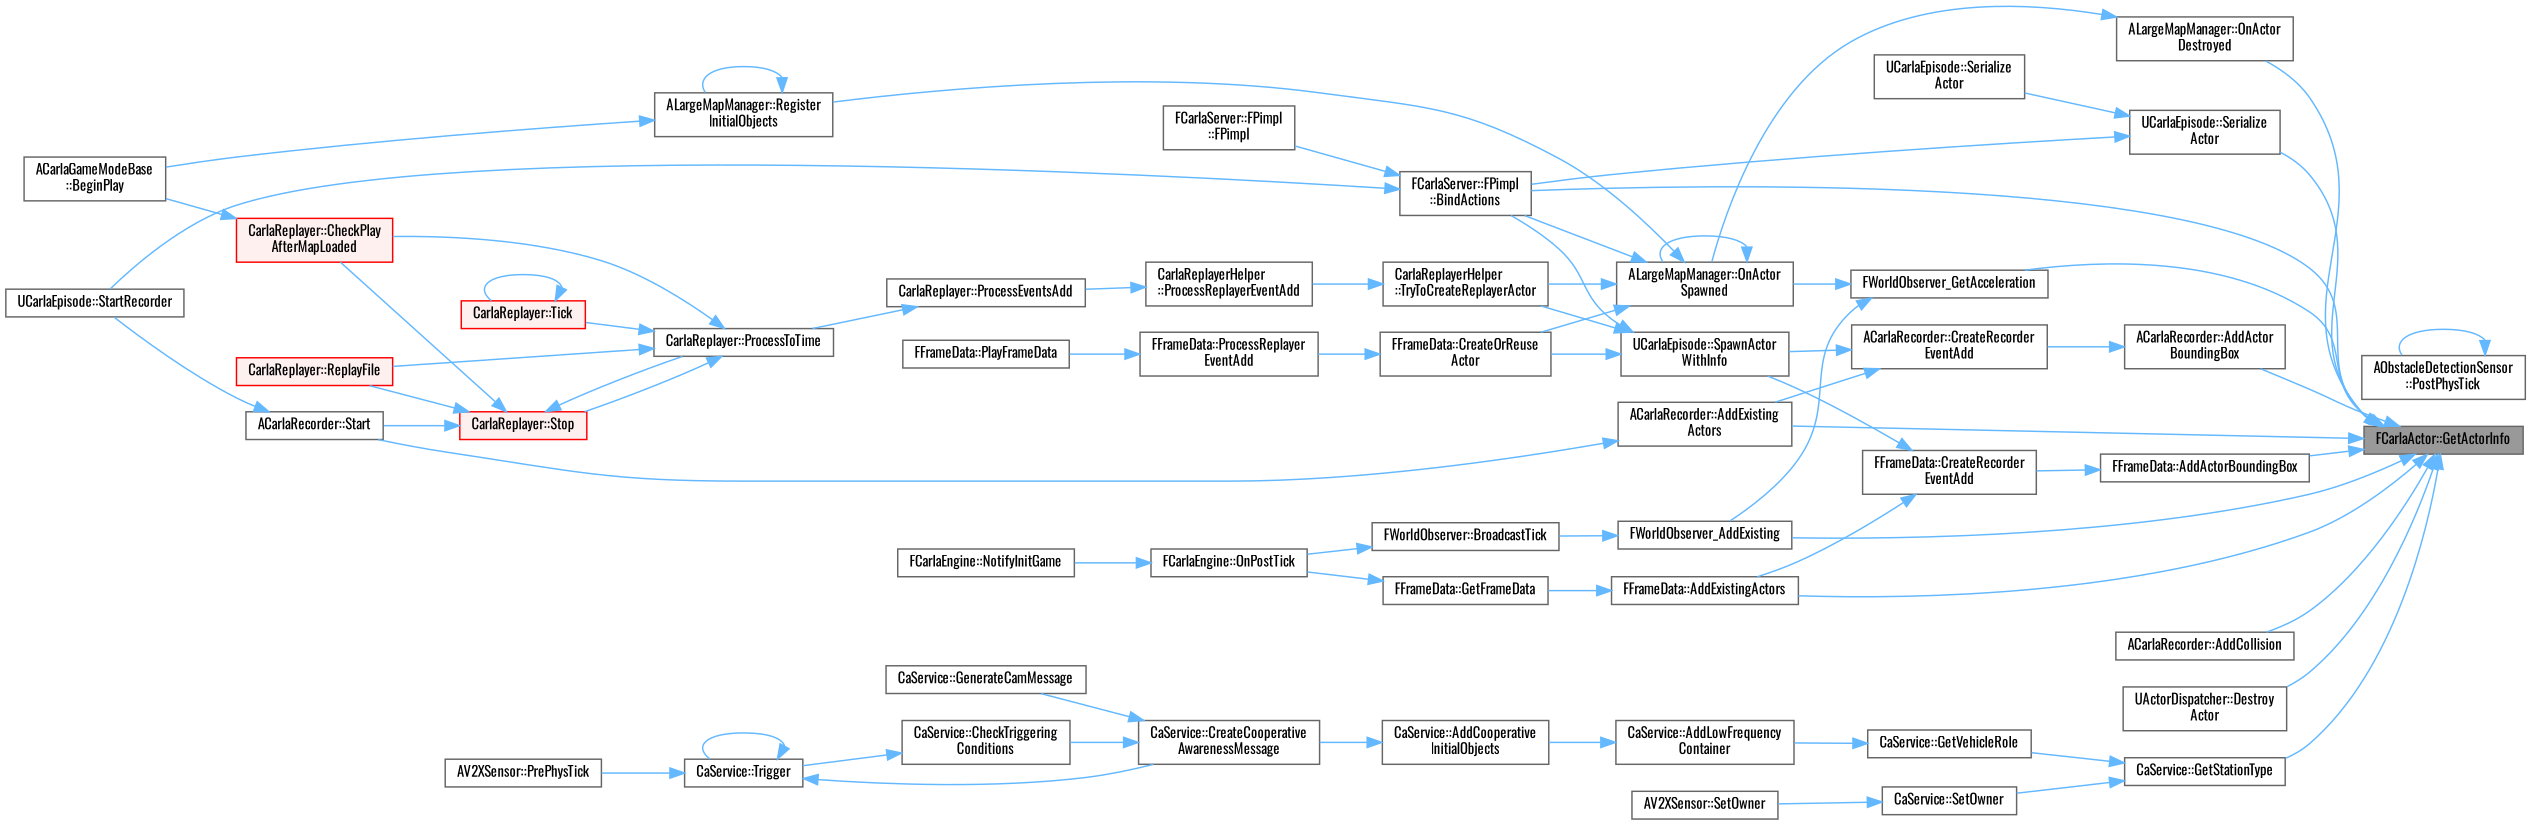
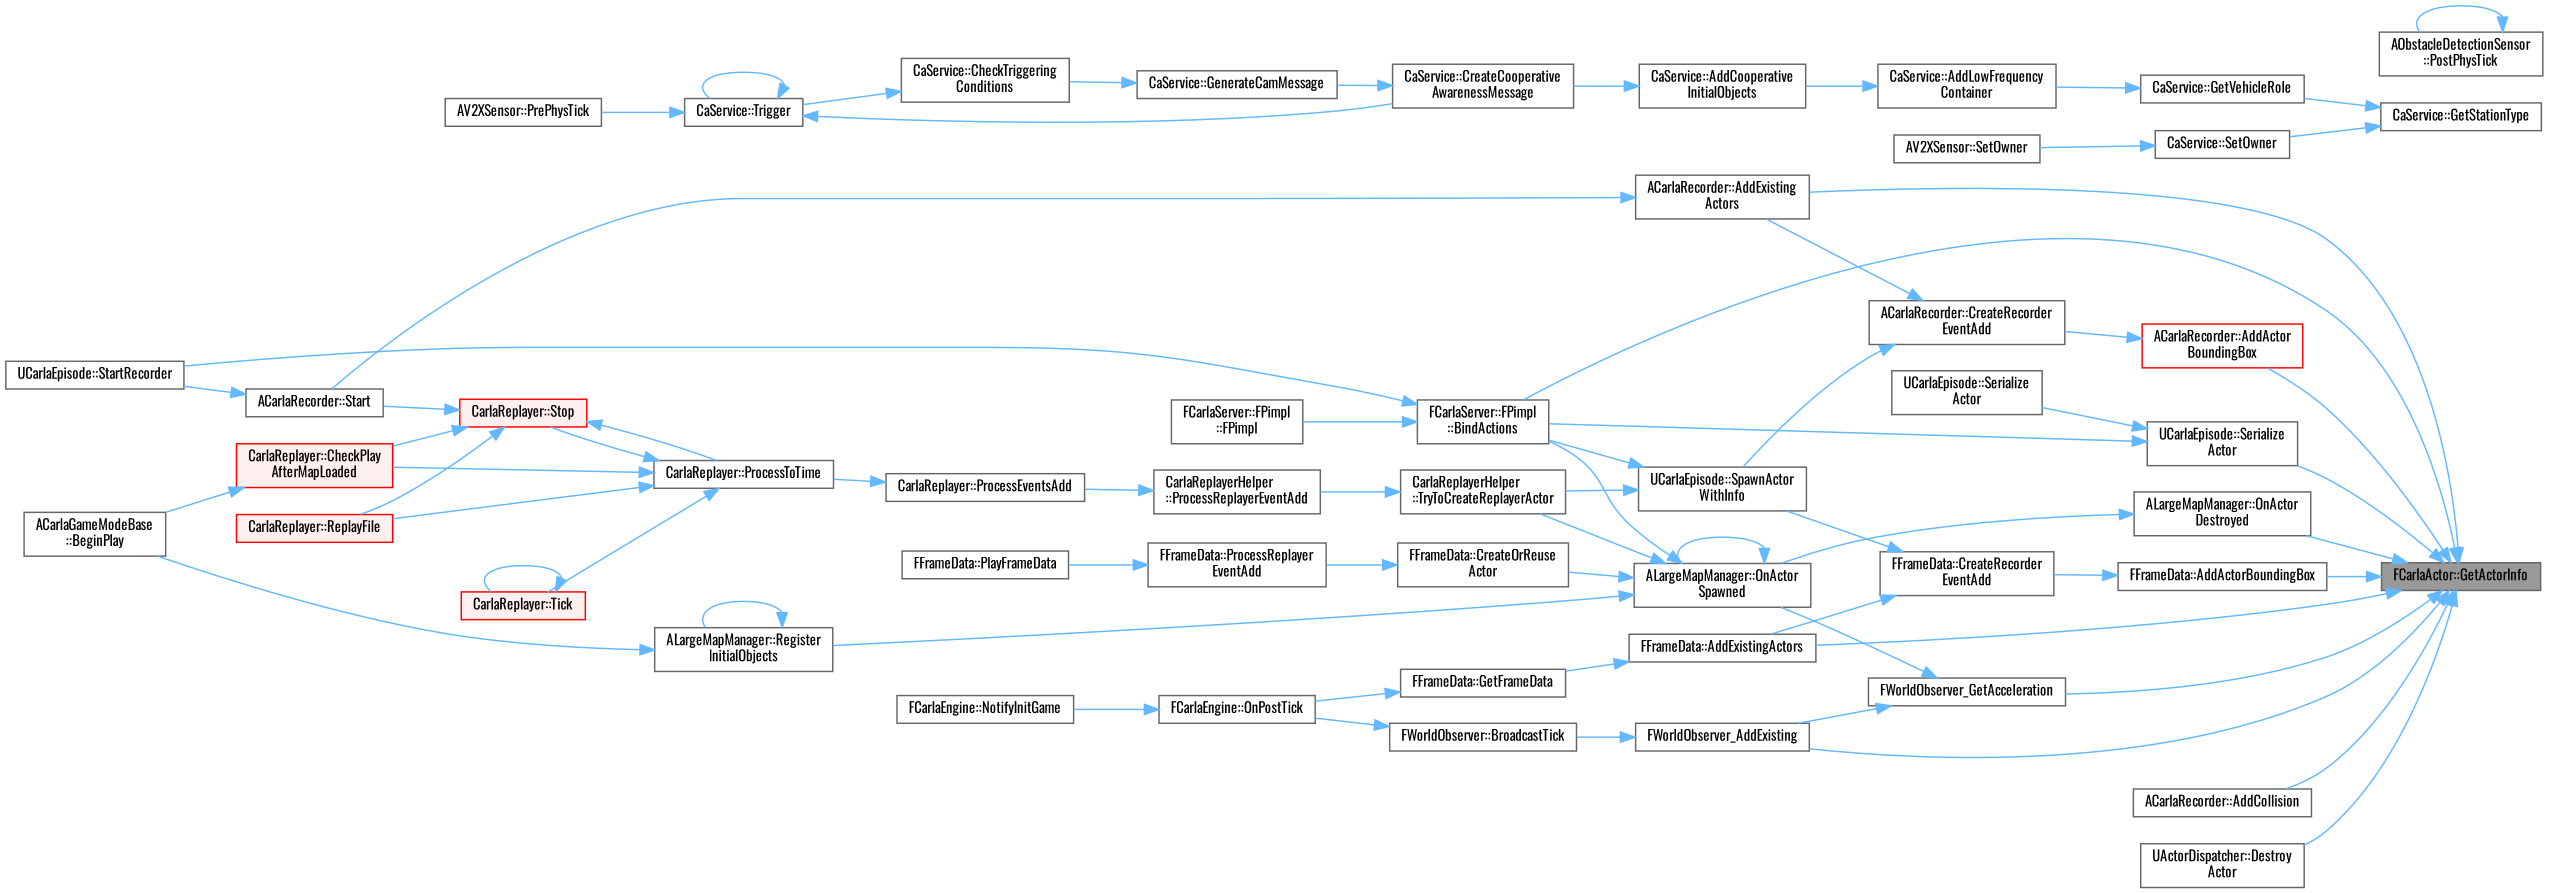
node "ACarlaRecorder::AddActor BoundingBox": color grey40 -> red
edge "FFrameData::CreateOrReuse Actor" -> "UCarlaEpisode::SpawnActor WithInfo": removed
edge "CaService::GetStationType" -> "FCarlaActor::GetActorInfo": removed
edge "CaService::CheckTriggering Conditions" -> "CaService::CreateCooperative AwarenessMessage": now "CaService::CheckTriggering Conditions" -> "CaService::GenerateCamMessage"
